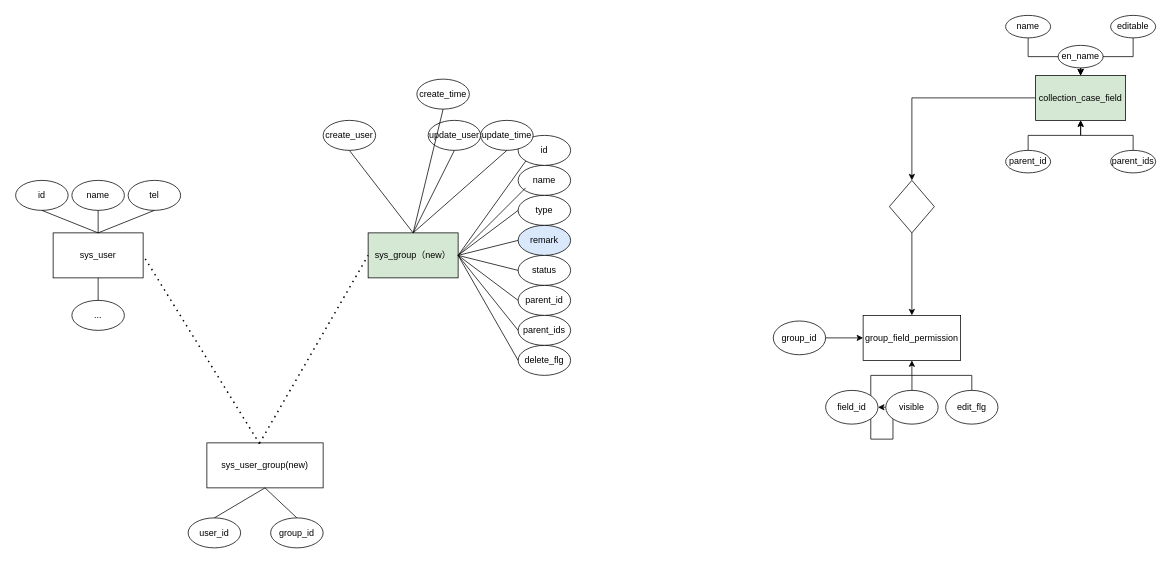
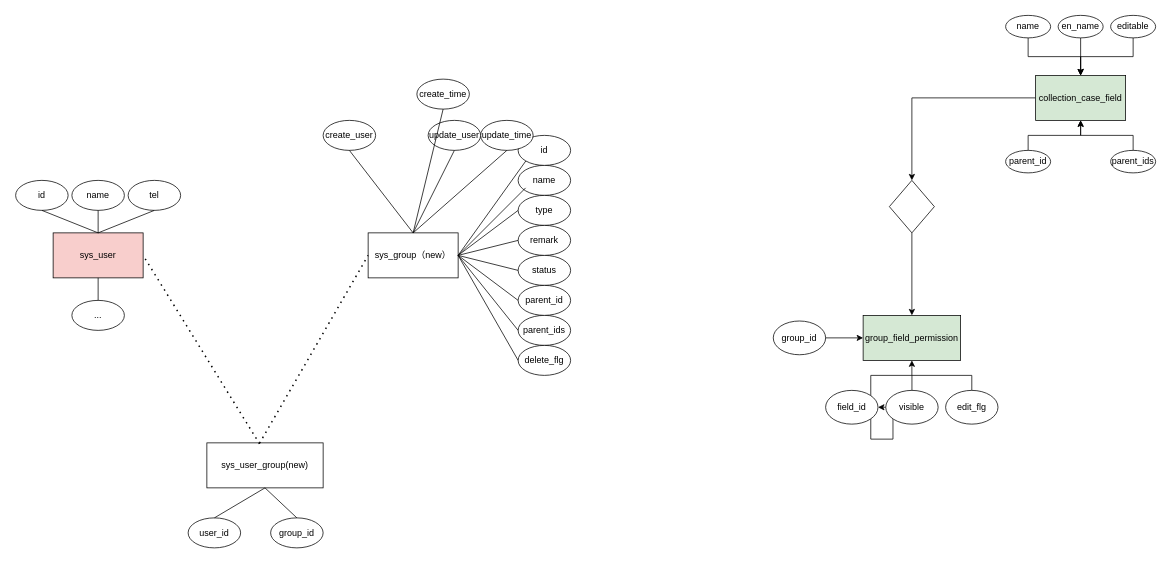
node "en_name": moved (1080, 57) -> (1080, 27)
node "remark": fillcolor #dae8fc -> #ffffff
node "sys_user": fillcolor #ffffff -> #f8cecc
node "sys_group（new）": fillcolor #d5e8d4 -> #ffffff
node "group_field_permission": fillcolor #ffffff -> #d5e8d4
